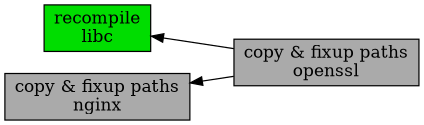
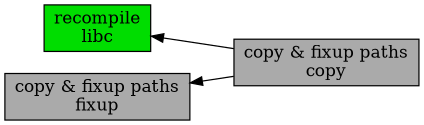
node "copy & fixup paths openssl": label "copy & fixup paths openssl" -> "copy & fixup paths copy"
node "copy & fixup paths nginx": label "copy & fixup paths nginx" -> "copy & fixup paths fixup"
